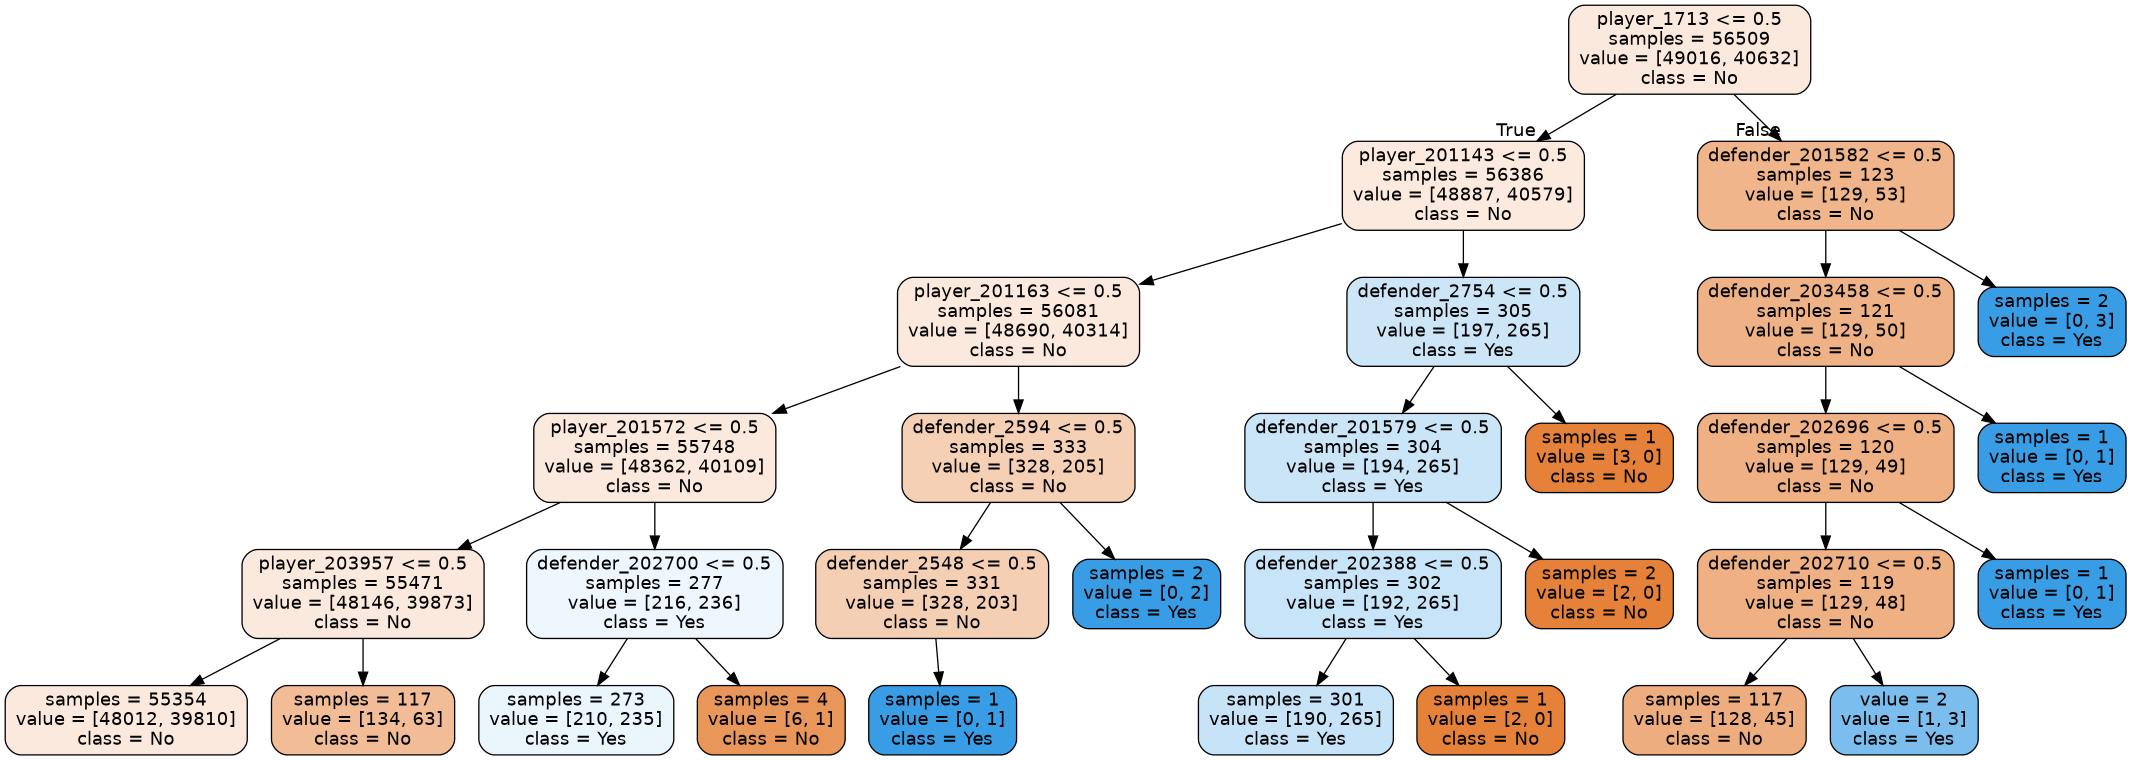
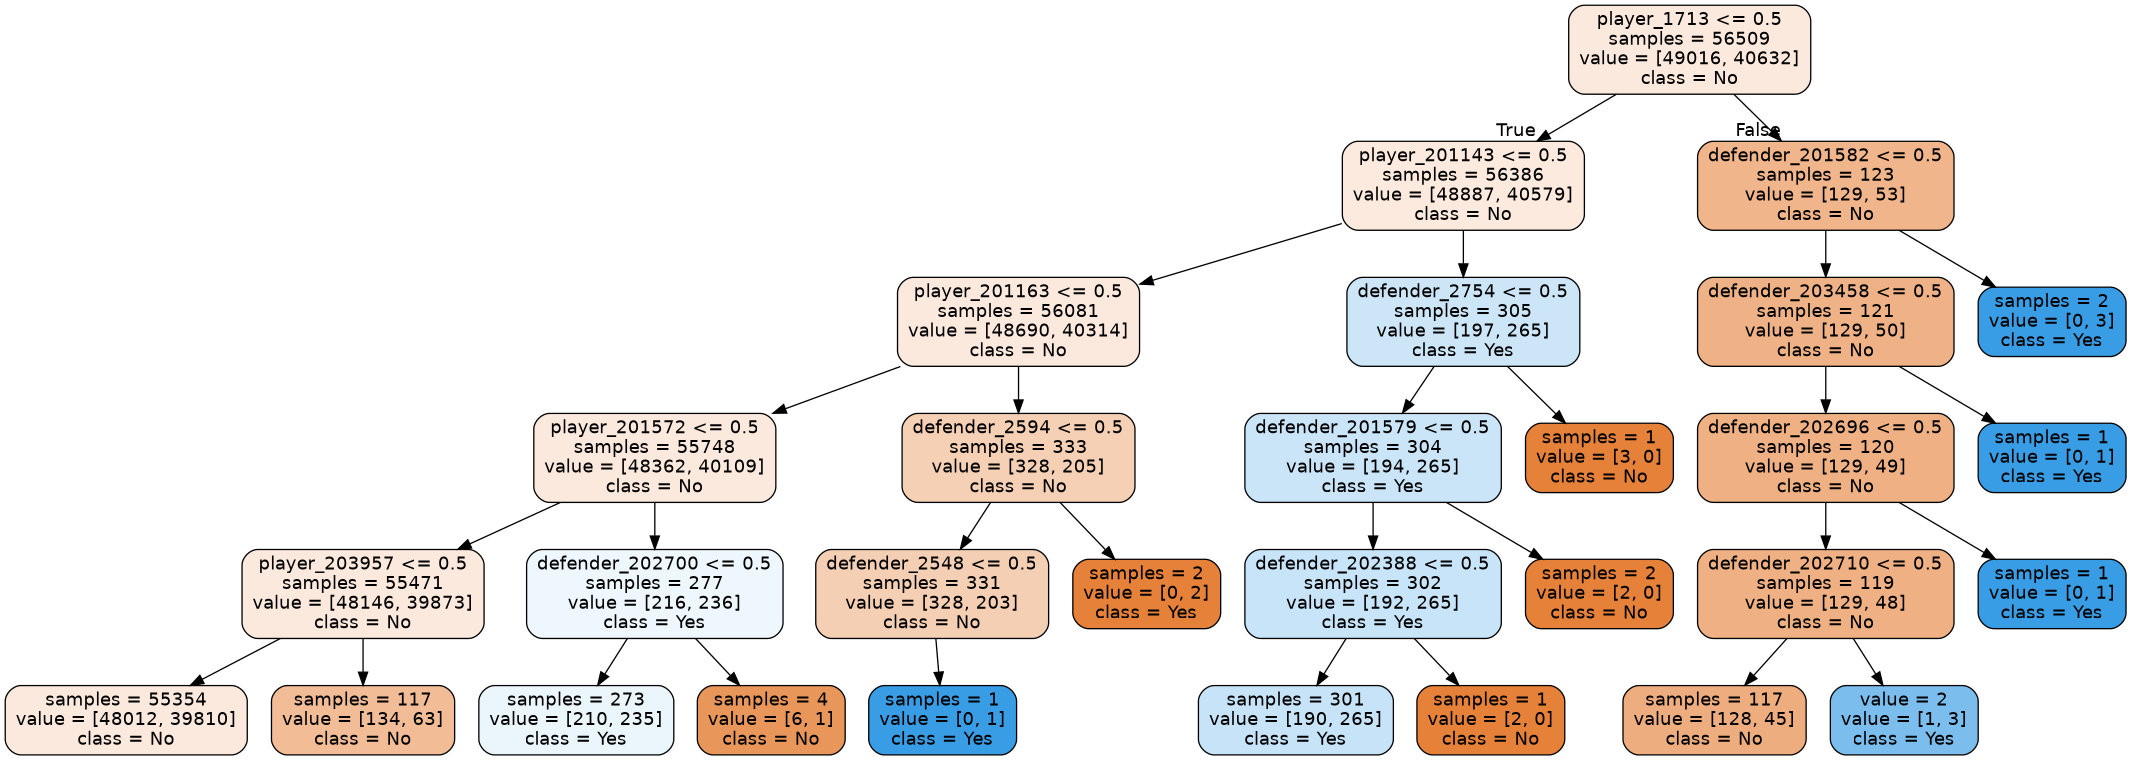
node "samples = 2 value = [0, 2] class = Yes": fillcolor #399de5 -> #e58139
